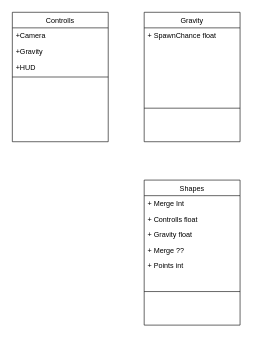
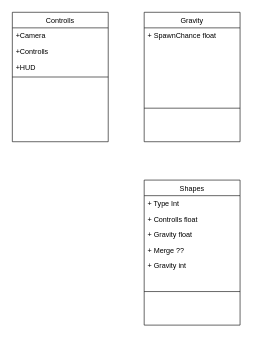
node "+Gravity": label "+Gravity" -> "+Controlls"
node "+ Merge Int": label "+ Merge Int" -> "+ Type Int"
node "+ Points int": label "+ Points int" -> "+ Gravity int"
